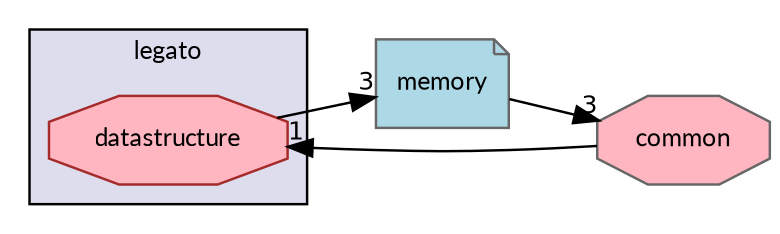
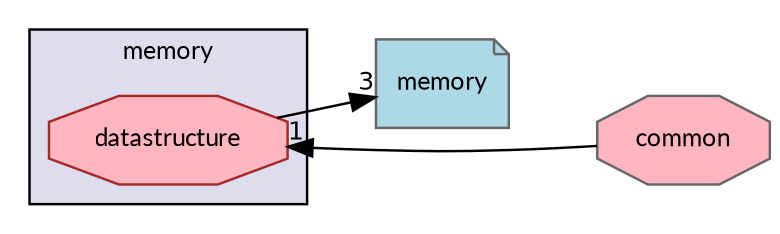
cluster "legato": label "legato" -> "memory"
edge "memory" -> "common": removed
